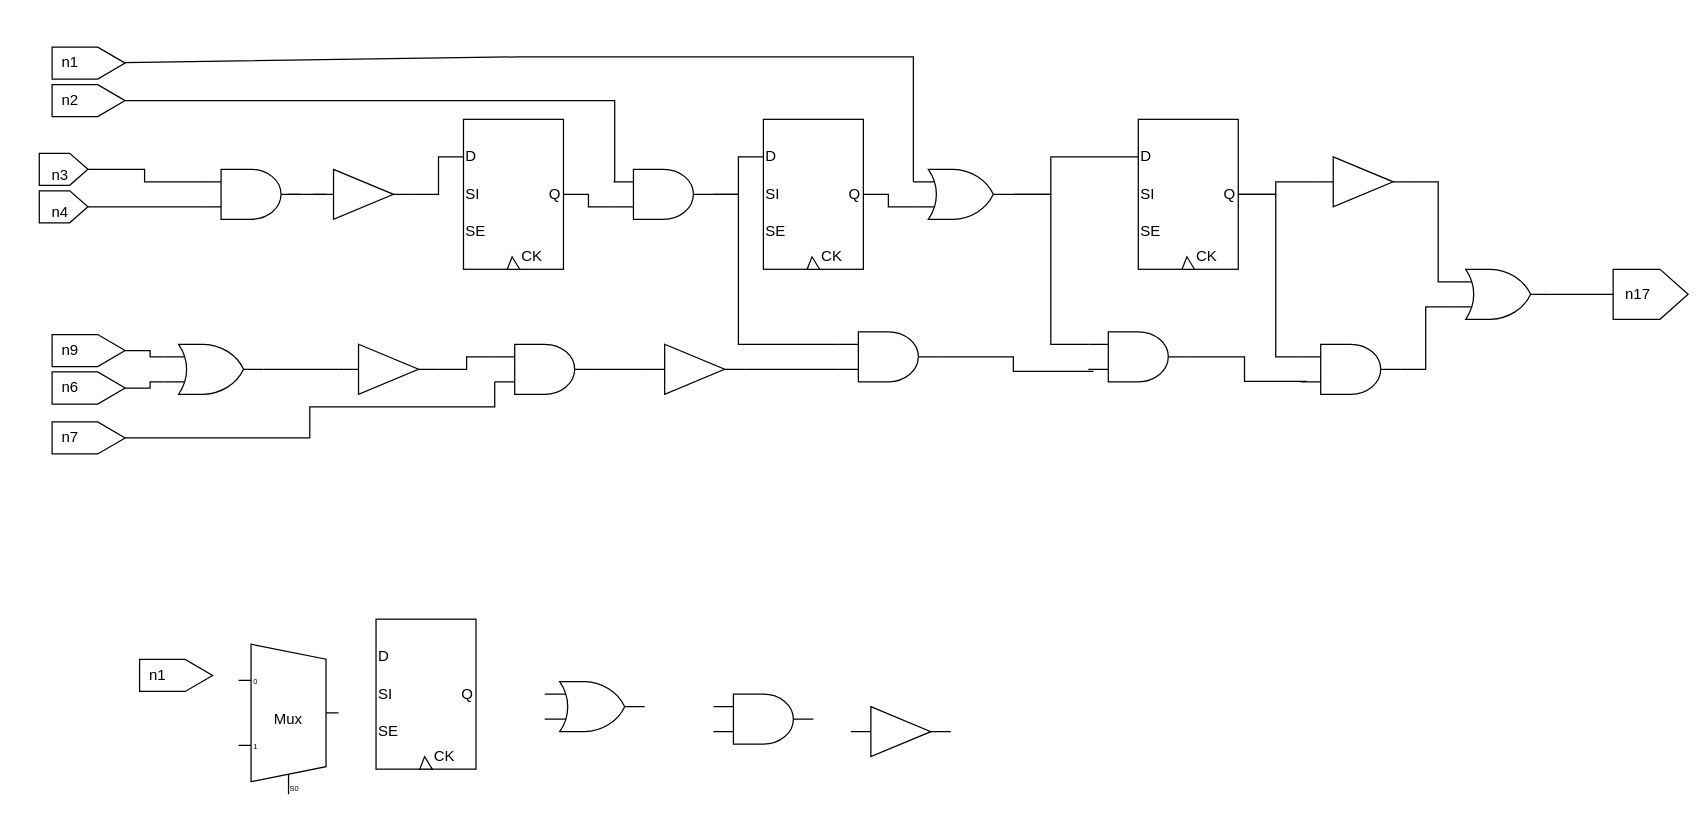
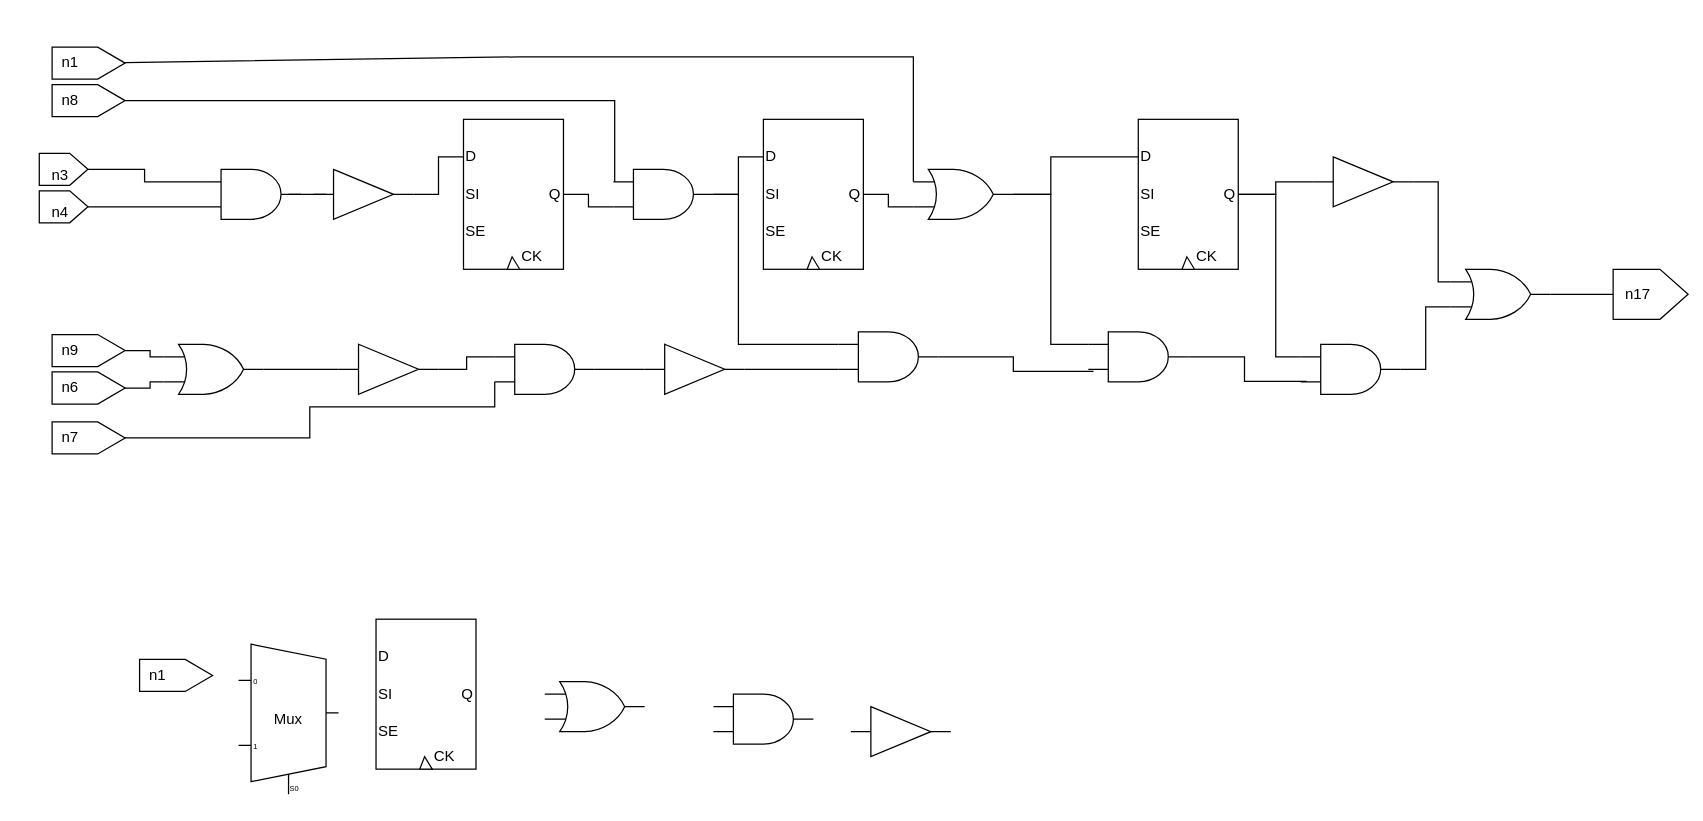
node "n2": label "n2" -> "n8"
